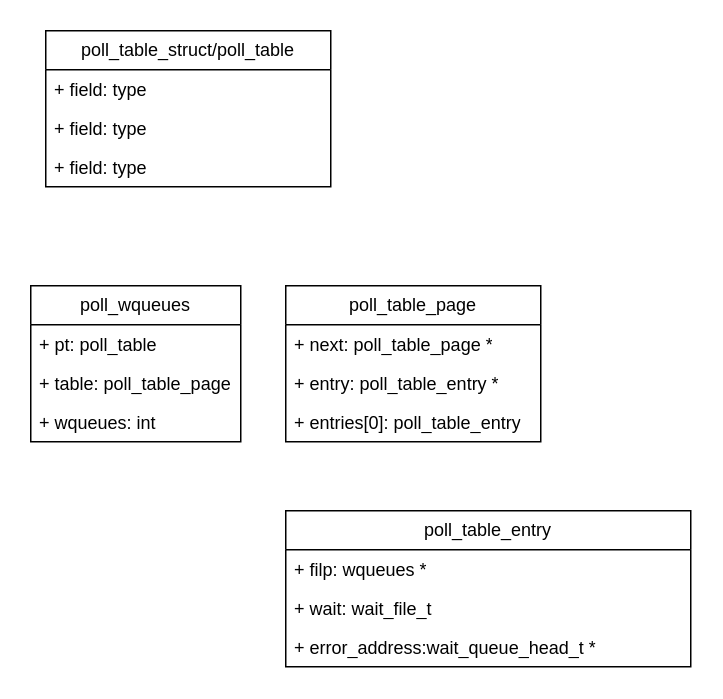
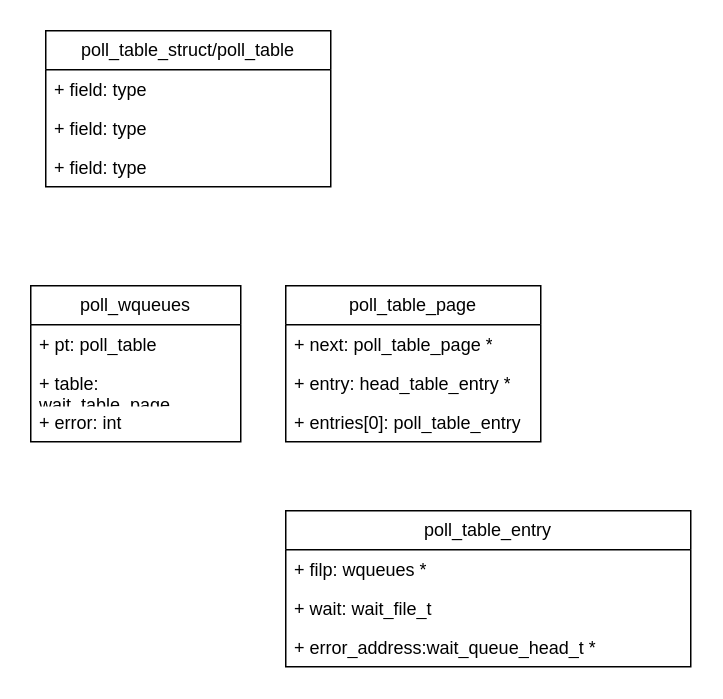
node "+ entry: poll_table_entry *": label "+ entry: poll_table_entry *" -> "+ entry: head_table_entry *"
node "+ table: poll_table_page": label "+ table: poll_table_page" -> "+ table: wait_table_page"
node "+ wqueues: int": label "+ wqueues: int" -> "+ error: int"
